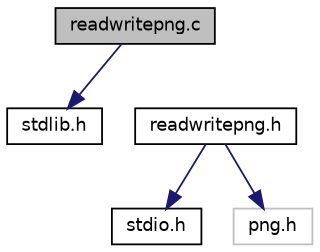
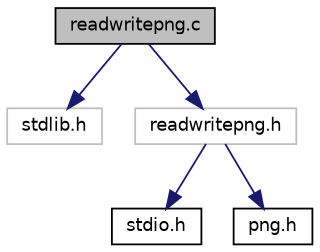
edge "readwritepng.c" -> "readwritepng.h": added
node "stdlib.h": color black -> grey75
node "readwritepng.h": color black -> grey75
node "png.h": color grey75 -> black
